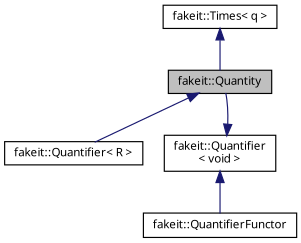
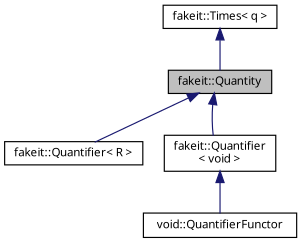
edge "fakeit::Quantity" -> "fakeit::Quantifier < void >": reversed
node "fakeit::QuantifierFunctor": label "fakeit::QuantifierFunctor" -> "void::QuantifierFunctor"
